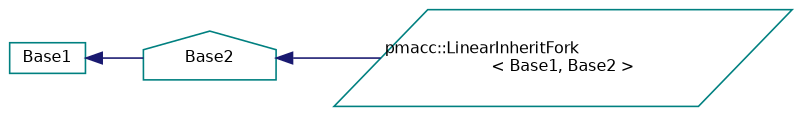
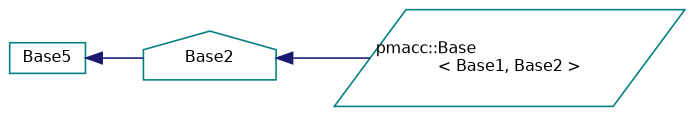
node "Base1": label "Base1" -> "Base5"
node "pmacc::LinearInheritFork < Base1, Base2 >": label "pmacc::LinearInheritFork < Base1, Base2 >" -> "pmacc::Base < Base1, Base2 >"
